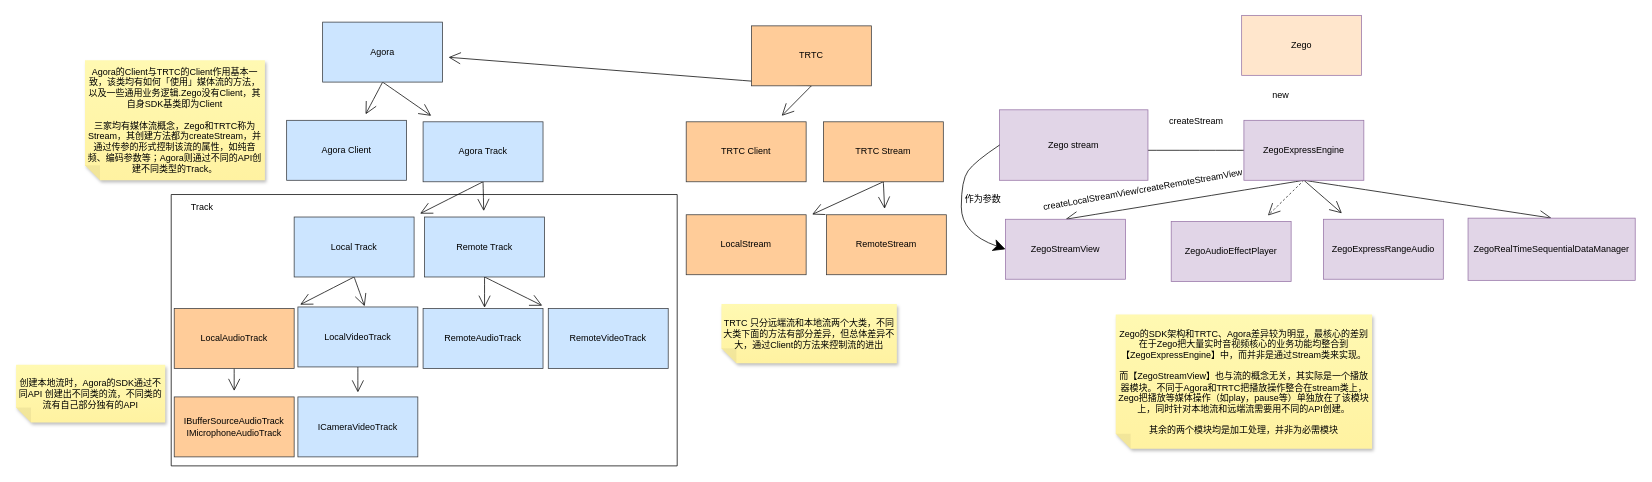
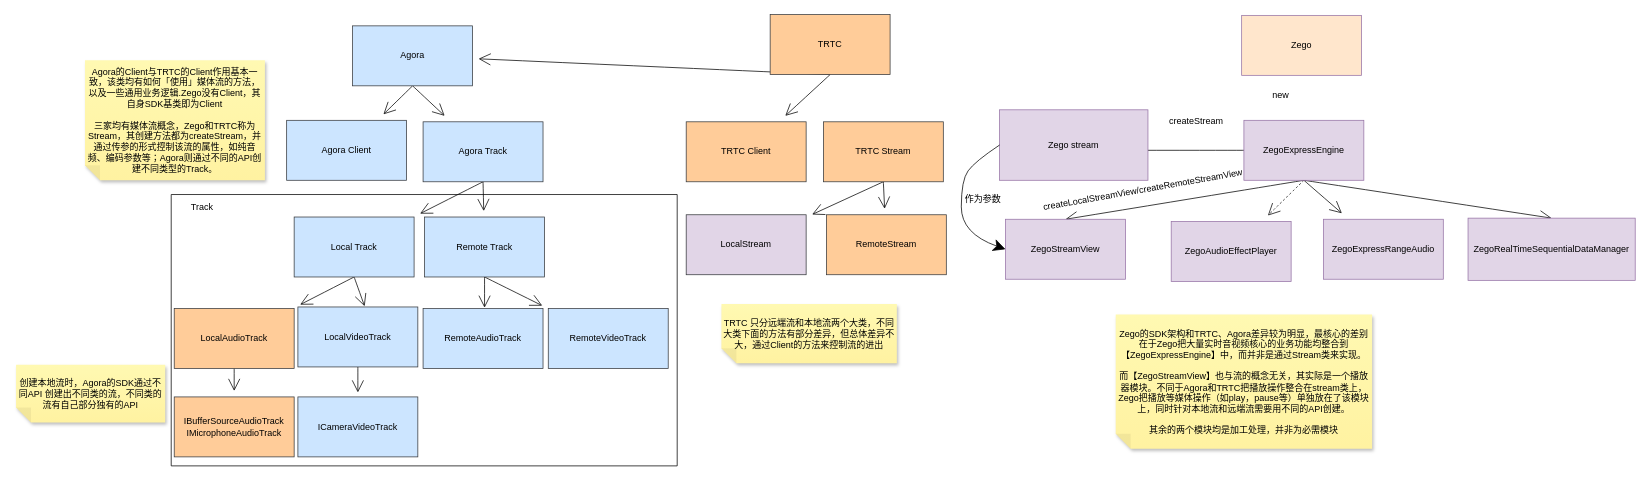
node "Agora": moved (382, 52) -> (412, 56)
node "TRTC": moved (811, 56) -> (830, 45)
node "LocalStream": fillcolor #ffcc99 -> #e1d5e7
